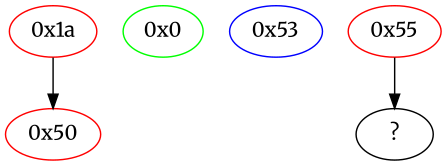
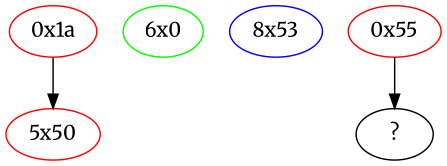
node "0x0": label "0x0" -> "6x0"
node "0x53": label "0x53" -> "8x53"
node "0x50": label "0x50" -> "5x50"
